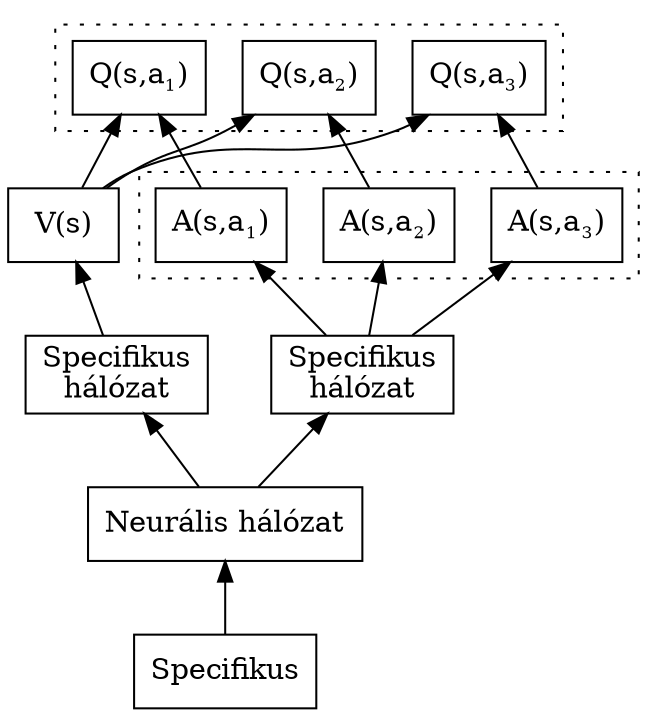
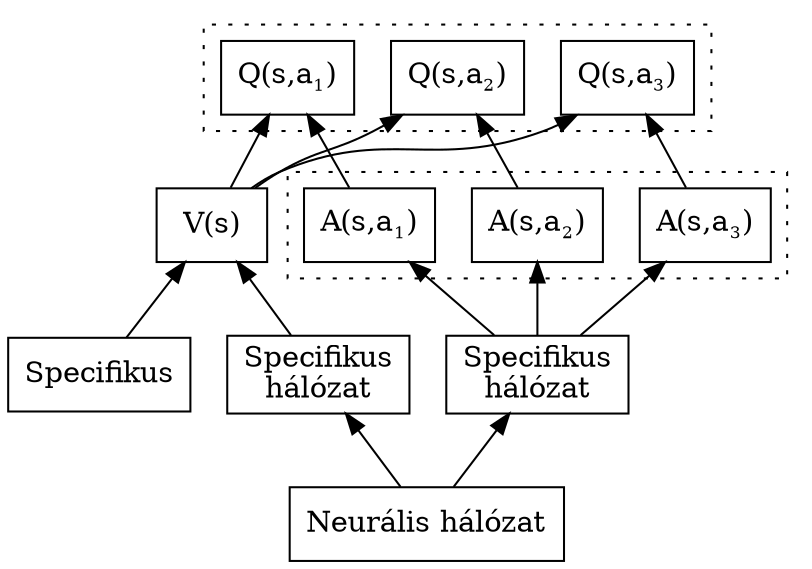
edge "Specifikus" -> "Neurális hálózat": now "Specifikus" -> "V(s)"
